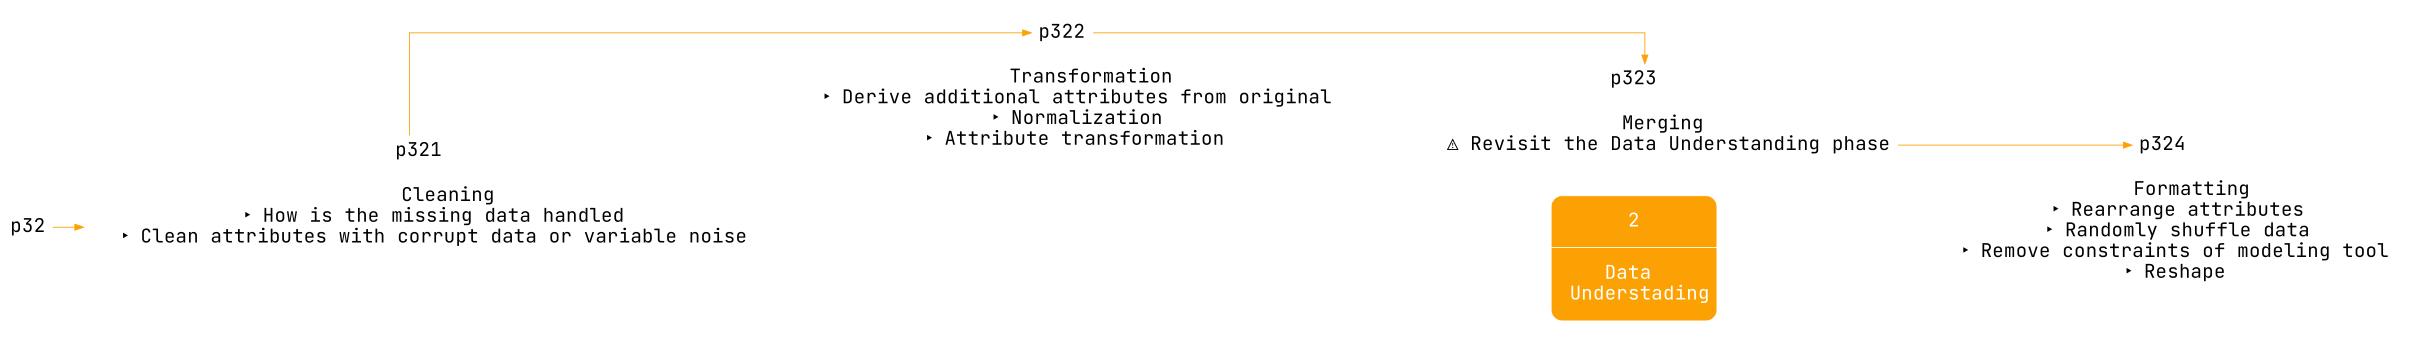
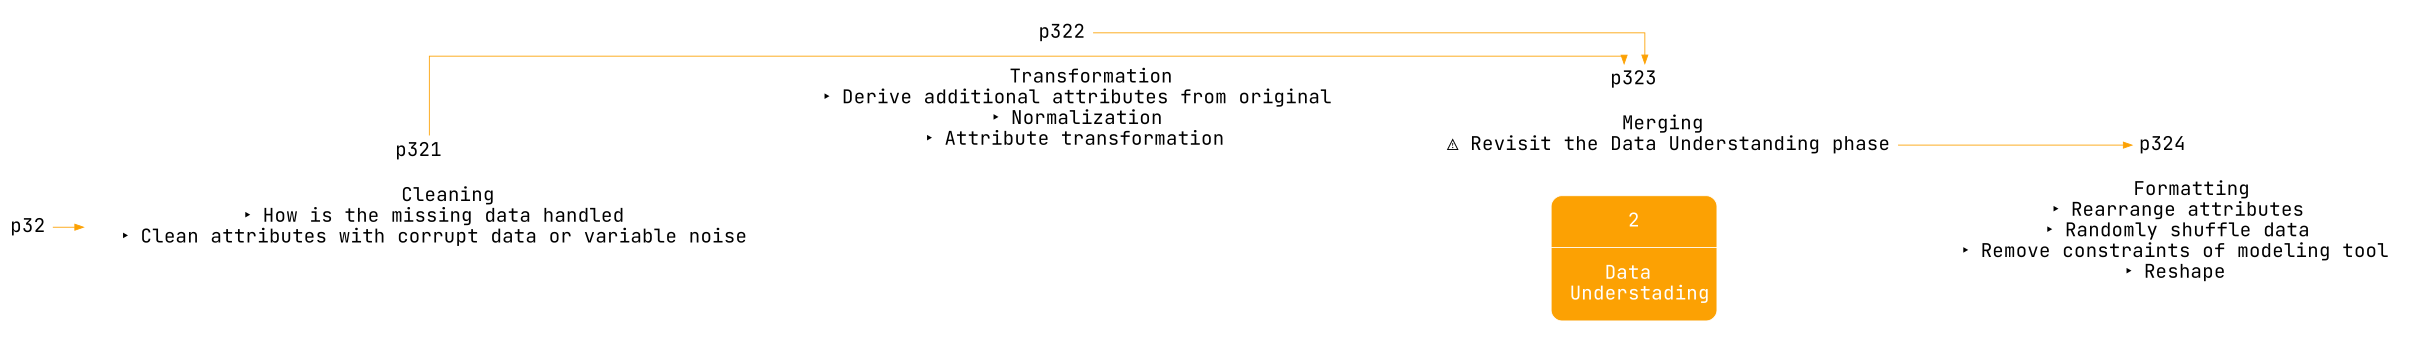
edge "p321" -> "p322": now "p321" -> "p323"
